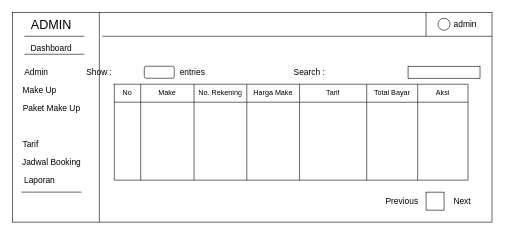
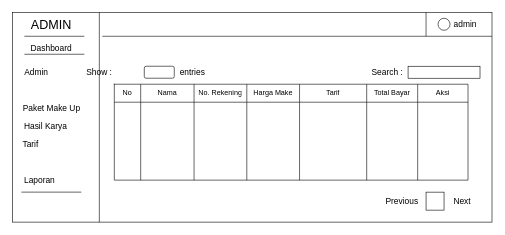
node "Search :": moved (309, 72) -> (387, 72)
node "Make Up": removed
node "Make": label "Make" -> "Nama"
node "Hasil Karya": added
node "Jadwal Booking": removed
